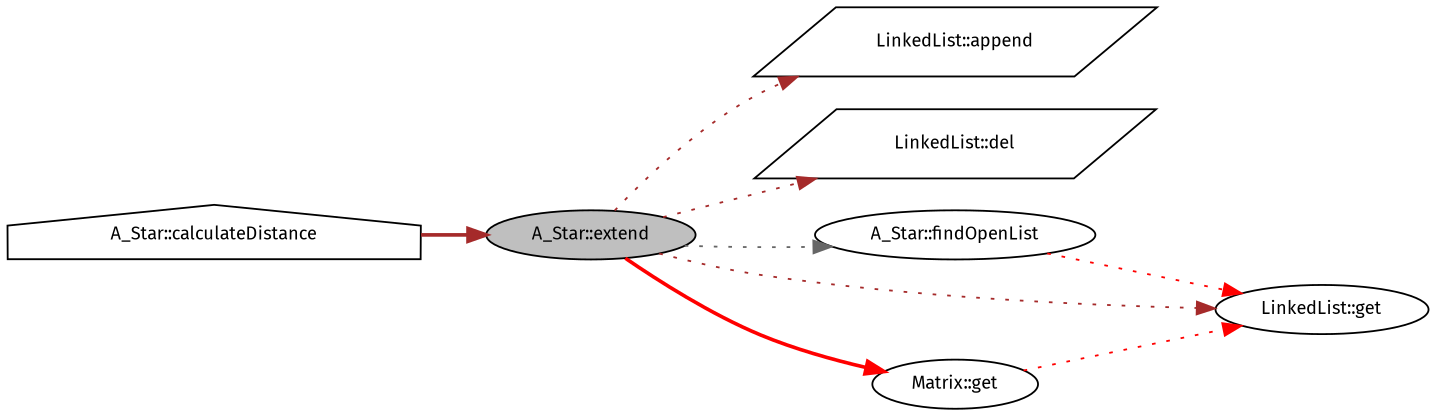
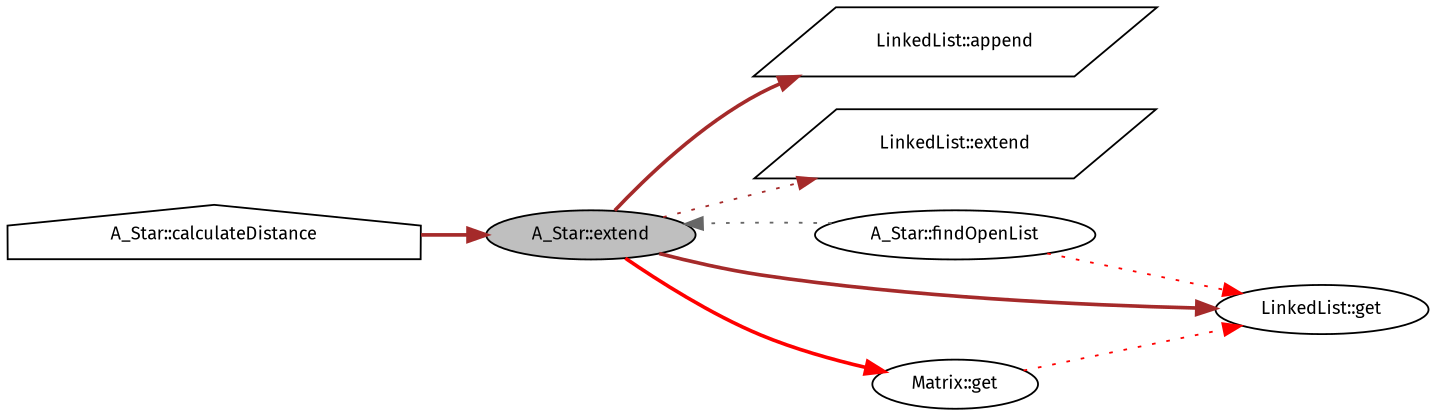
edge "A_Star::extend" -> "LinkedList::append": style dotted -> bold
node "LinkedList::del": label "LinkedList::del" -> "LinkedList::extend"
edge "A_Star::extend" -> "A_Star::findOpenList": reversed
edge "A_Star::extend" -> "LinkedList::get": style dotted -> bold
